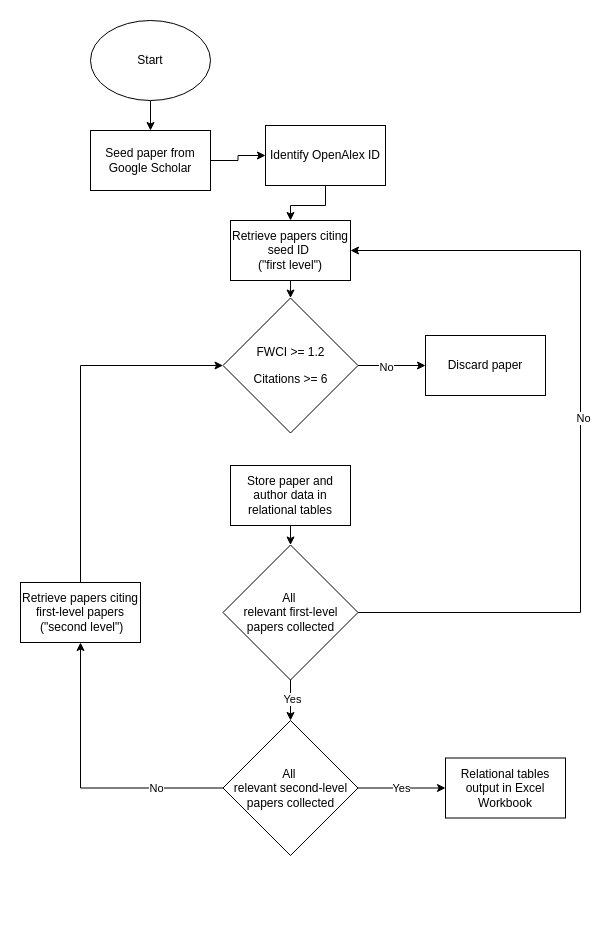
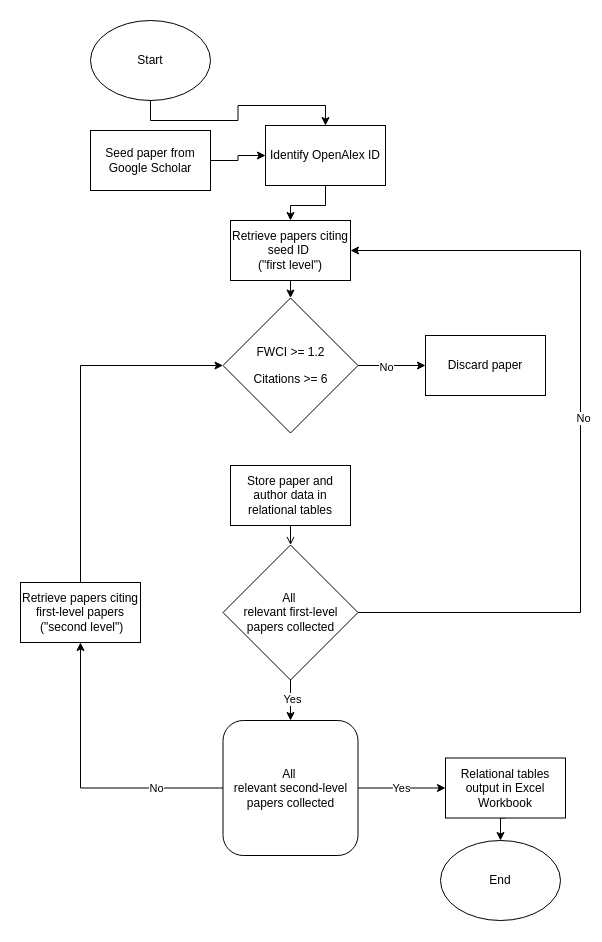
edge "Start" -> "Seed paper from Google Scholar": now "Start" -> "Identify OpenAlex ID"
edge "Store paper and author data in relational tables" -> "All relevant first-level papers collected": arrowhead classic -> open
node "All relevant second-level papers collected": shape diamond -> rounded rectangle
edge "Relational tables output in Excel Workbook" -> "End": added
node "End": added
